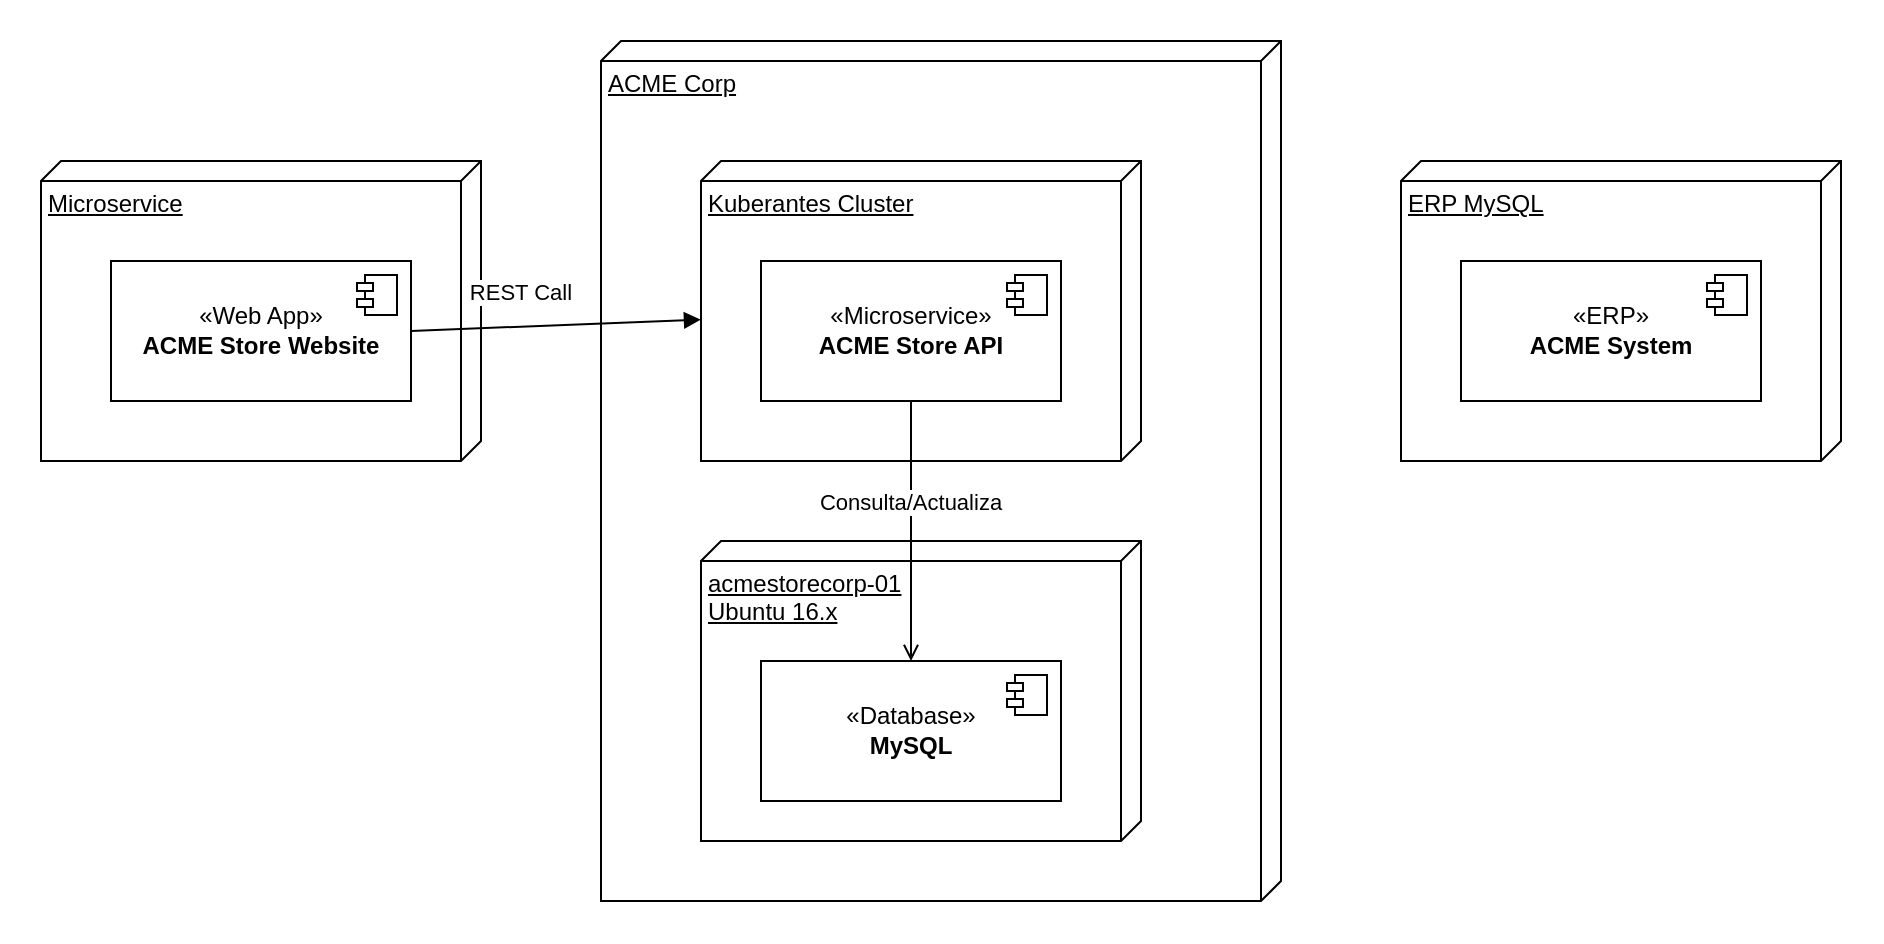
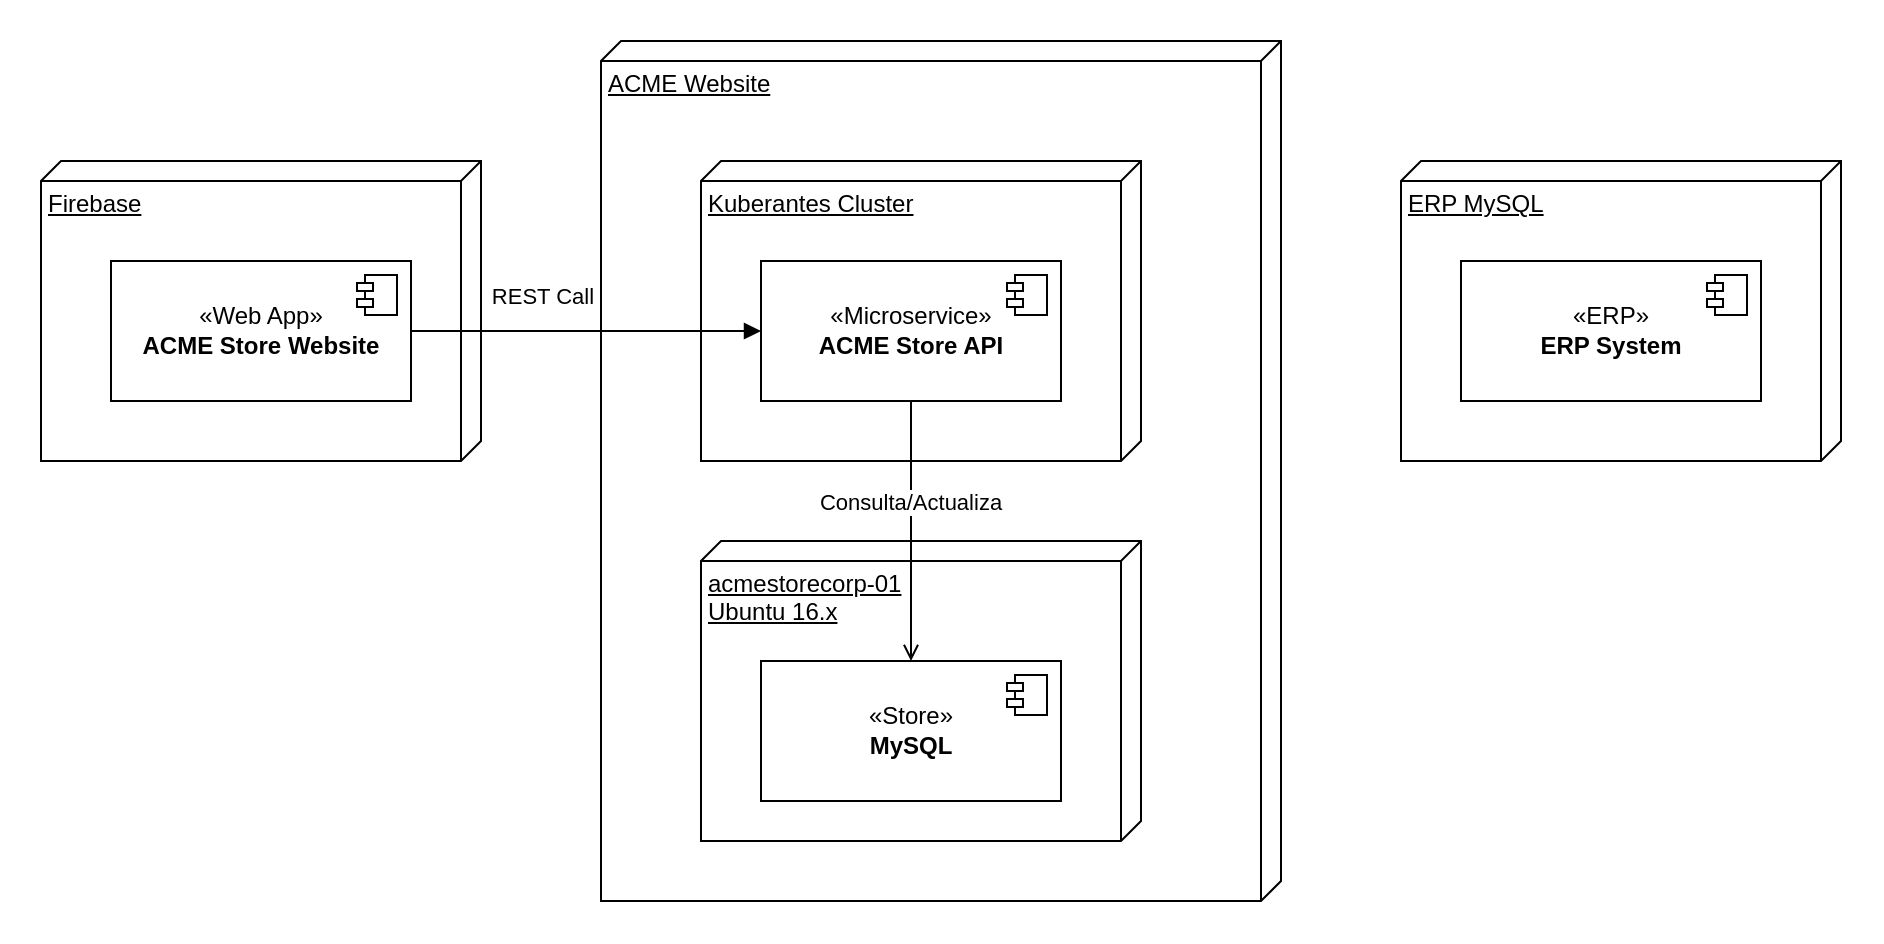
node "ACME Corp": label "ACME Corp" -> "ACME Website"
node "Microservice": label "Microservice" -> "Firebase"
edge "«Web App» ACME Store Website" -> "Kuberantes Cluster": now "«Web App» ACME Store Website" -> "«Microservice» ACME Store API"
node "«ERP» ACME System": label "«ERP» ACME System" -> "«ERP» ERP System"
node "«Database» MySQL": label "«Database» MySQL" -> "«Store» MySQL"
